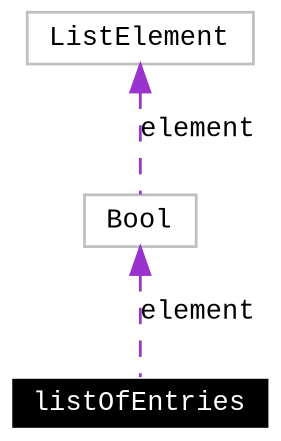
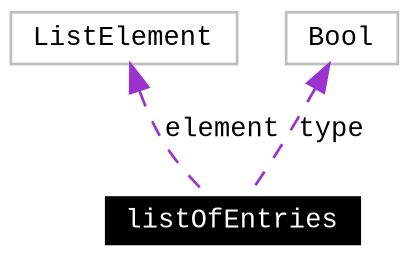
edge "Bool" -> "ListElement": now "listOfEntries" -> "ListElement"
edge "listOfEntries" -> "Bool": label "element" -> "type"
